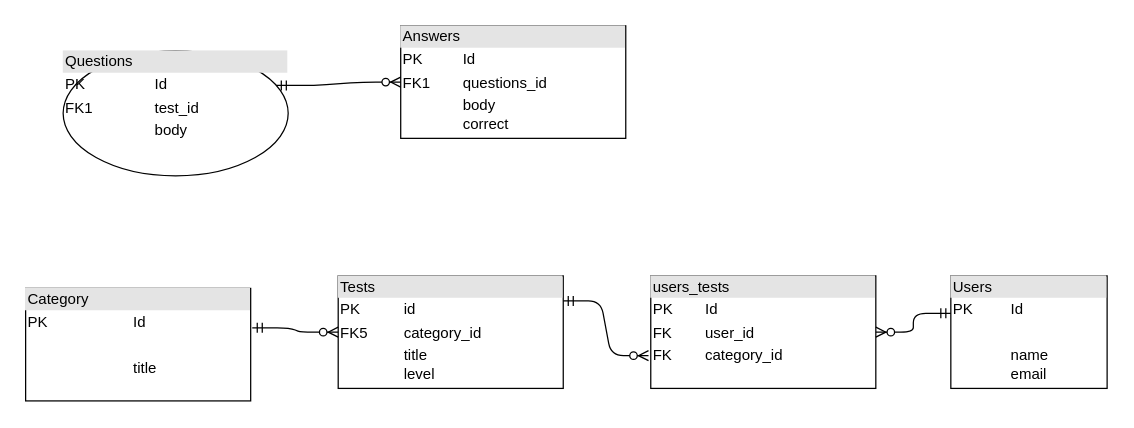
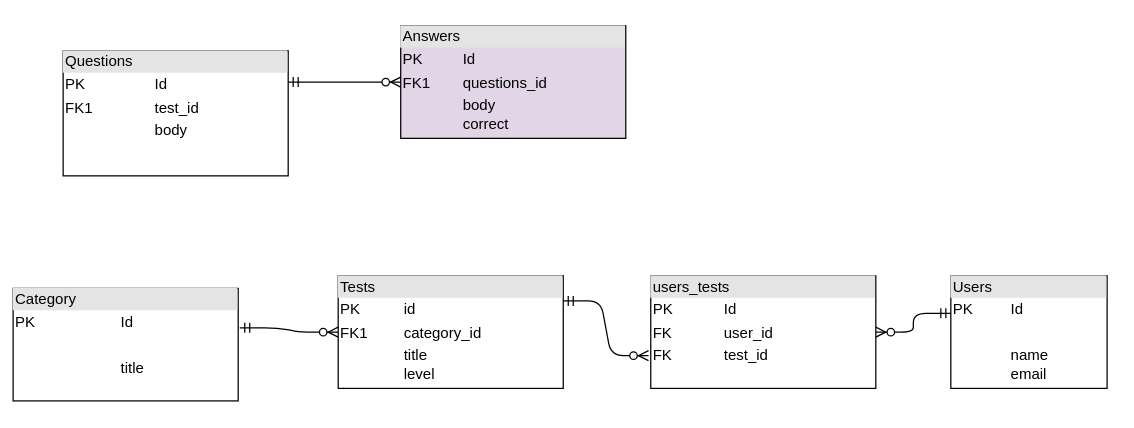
node "Answers PK Id FK1 questions_id body correct": fillcolor #ffffff -> #e1d5e7
node "Questions PK Id FK1 test_id body": shape ellipse -> rectangle
node "users_tests PK Id FK user_id FK category_id": label "users_tests PK Id FK user_id FK category_id" -> "users_tests PK Id FK user_id FK test_id"
node "Tests PK id FK5 category_id title level": label "Tests PK id FK5 category_id title level" -> "Tests PK id FK1 category_id title level"
node "Category PK Id title": moved (138, 344) -> (126, 344)
